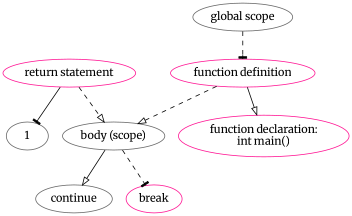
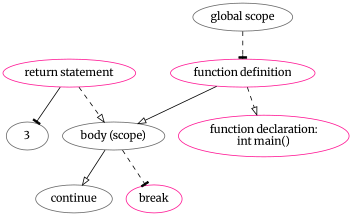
edge "function definition" -> "function declaration: int main()": style solid -> dashed
edge "function definition" -> "body (scope)": style dashed -> solid
node "1": label "1" -> "3"
